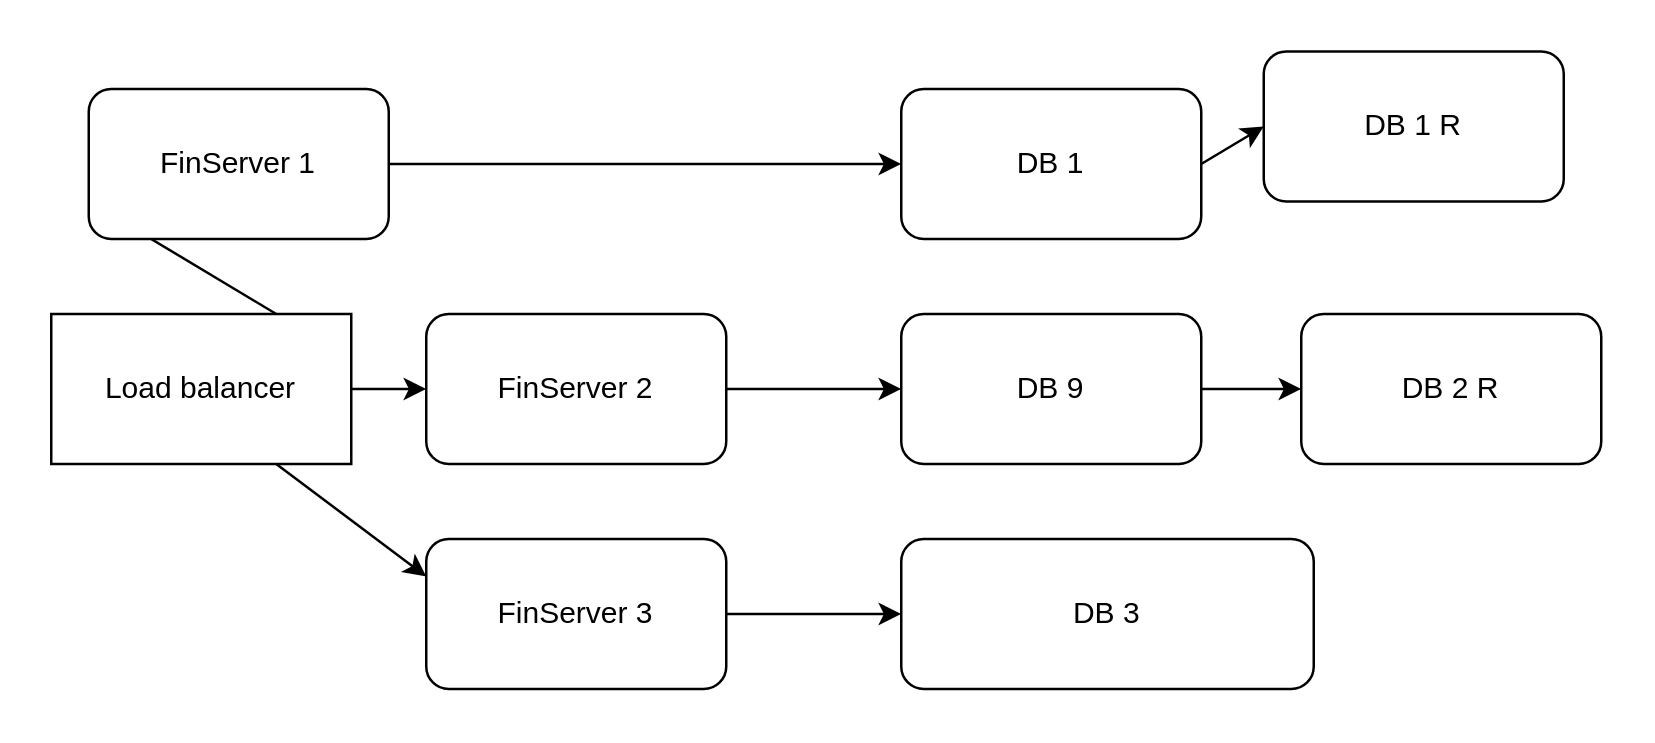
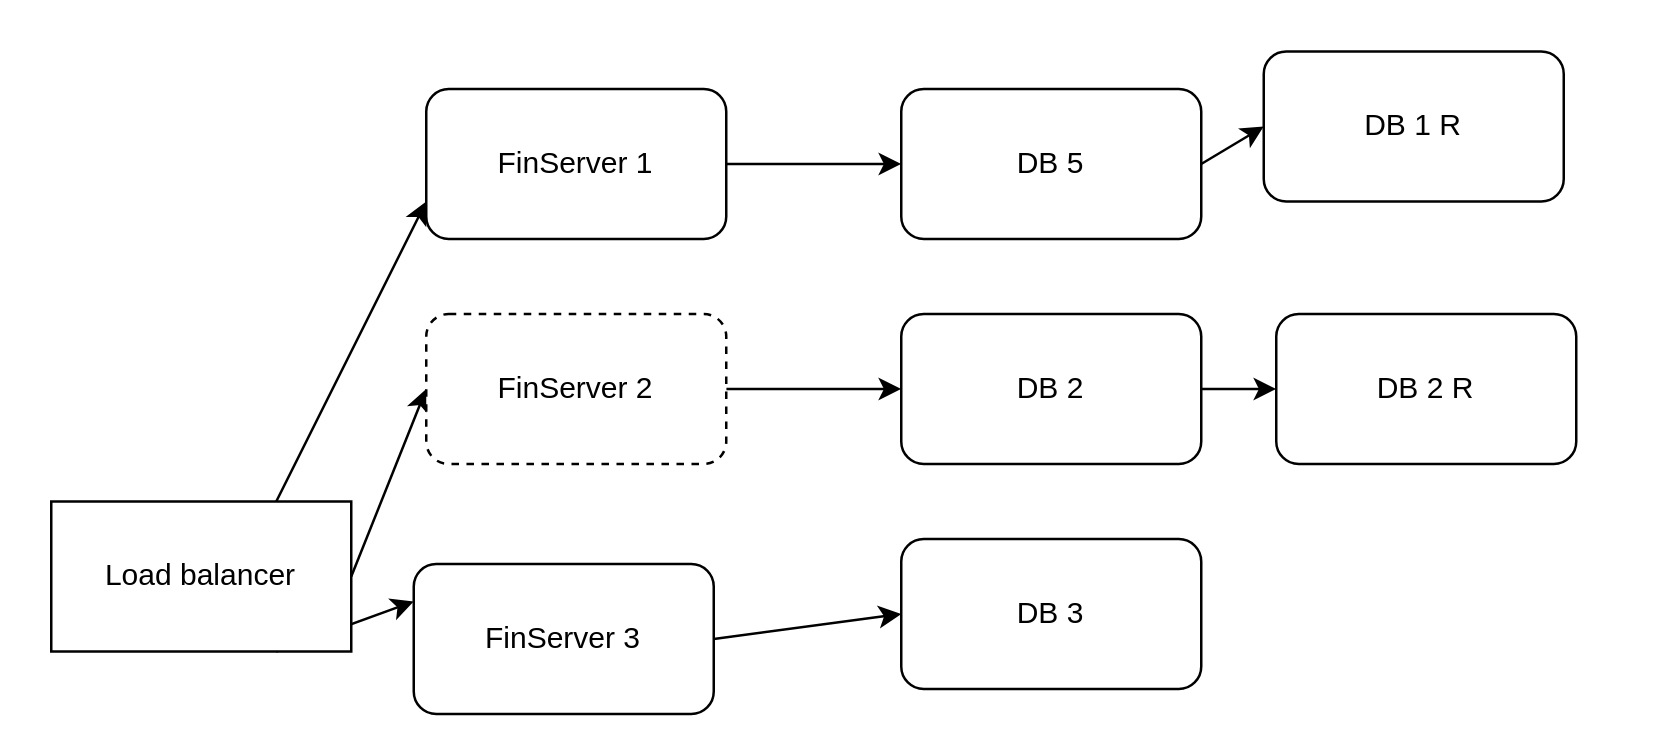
node "FinServer 1": moved (239, 164) -> (576, 164)
node "DB 1": label "DB 1" -> "DB 5"
node "Load balancer": moved (201, 389) -> (201, 576)
node "FinServer 2": style solid -> dashed
node "DB 9": label "DB 9" -> "DB 2"
node "DB 2 R": moved (1451, 389) -> (1426, 389)
node "FinServer 3": moved (576, 614) -> (564, 639)
node "DB 3": size 413x150 -> 300x150
